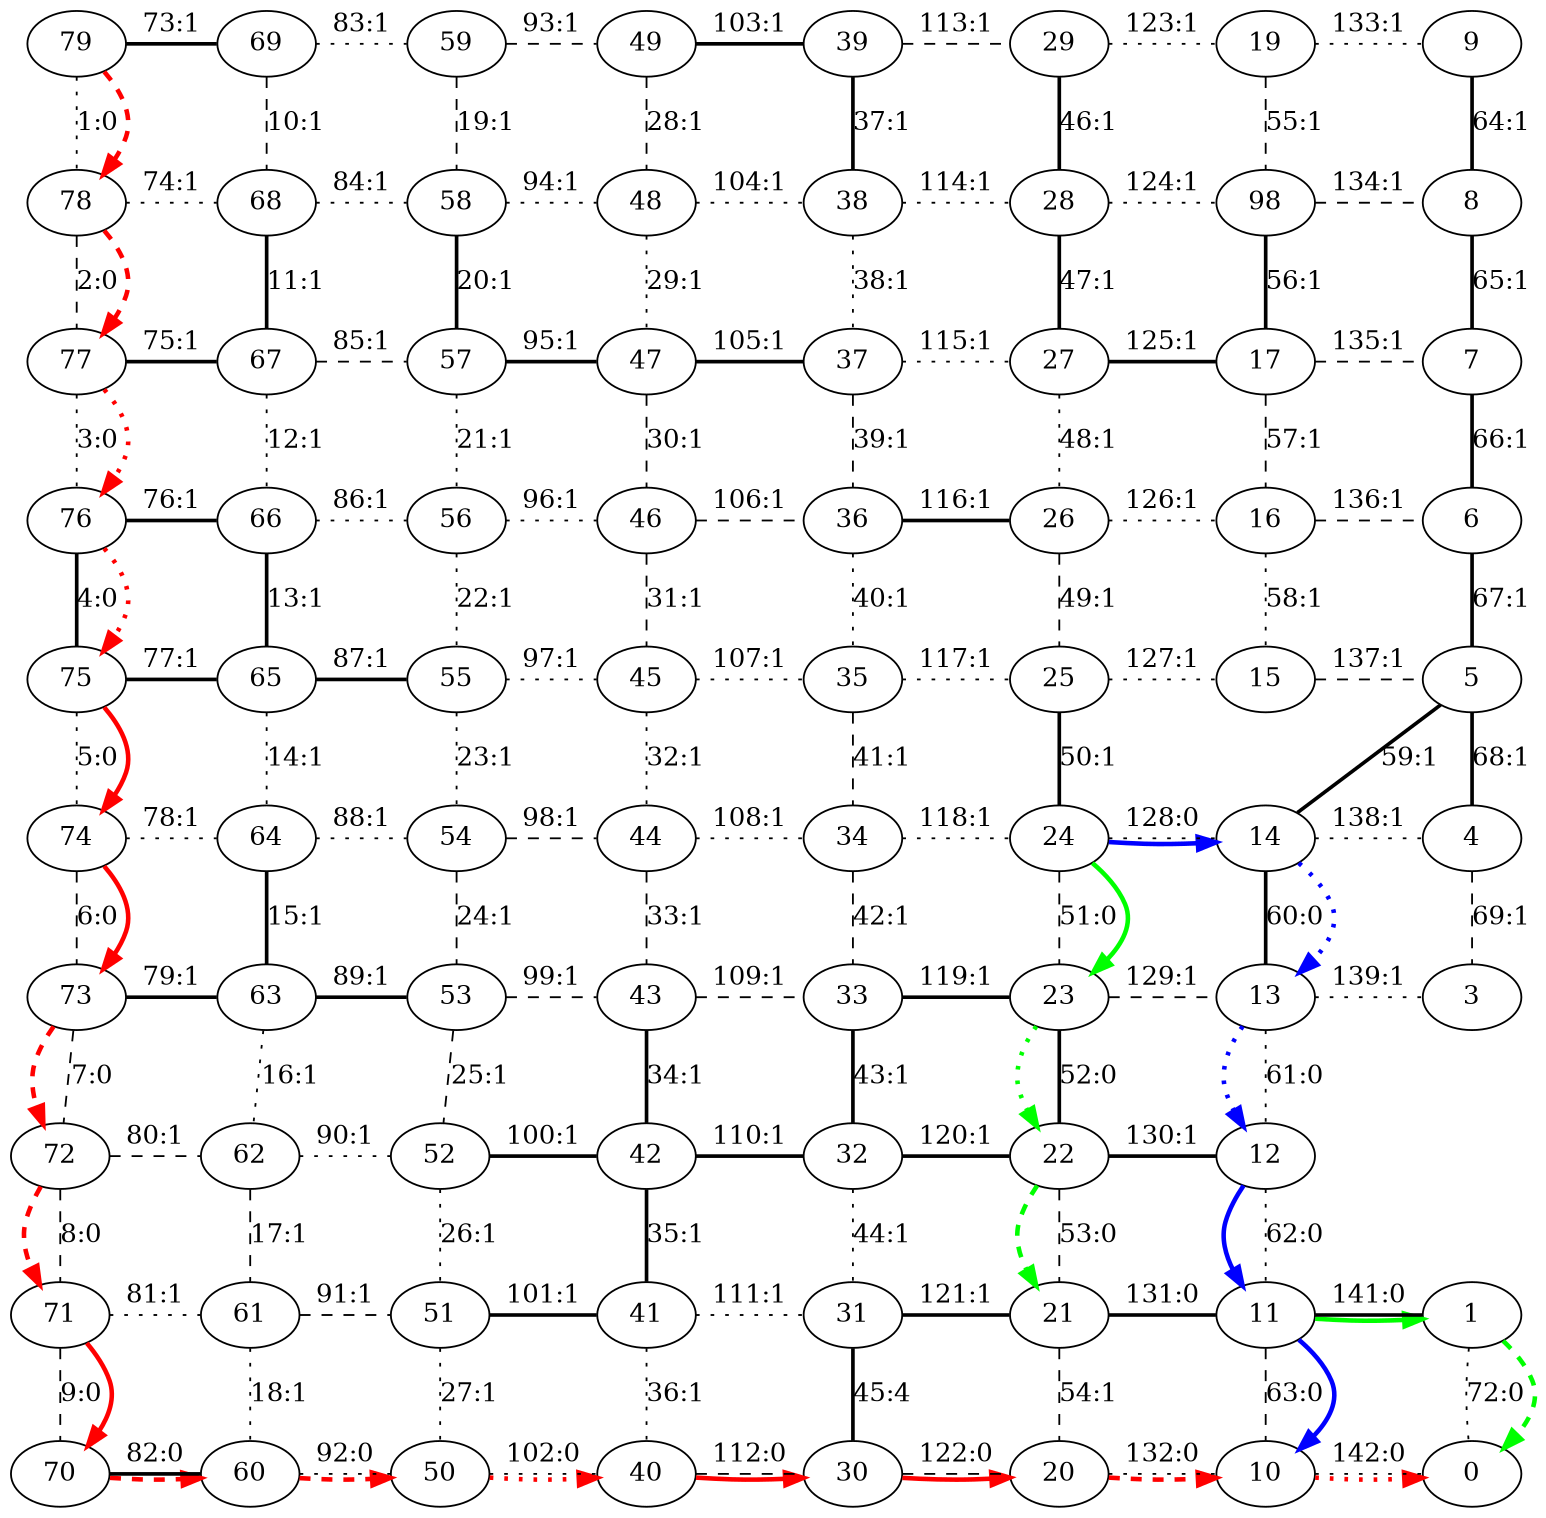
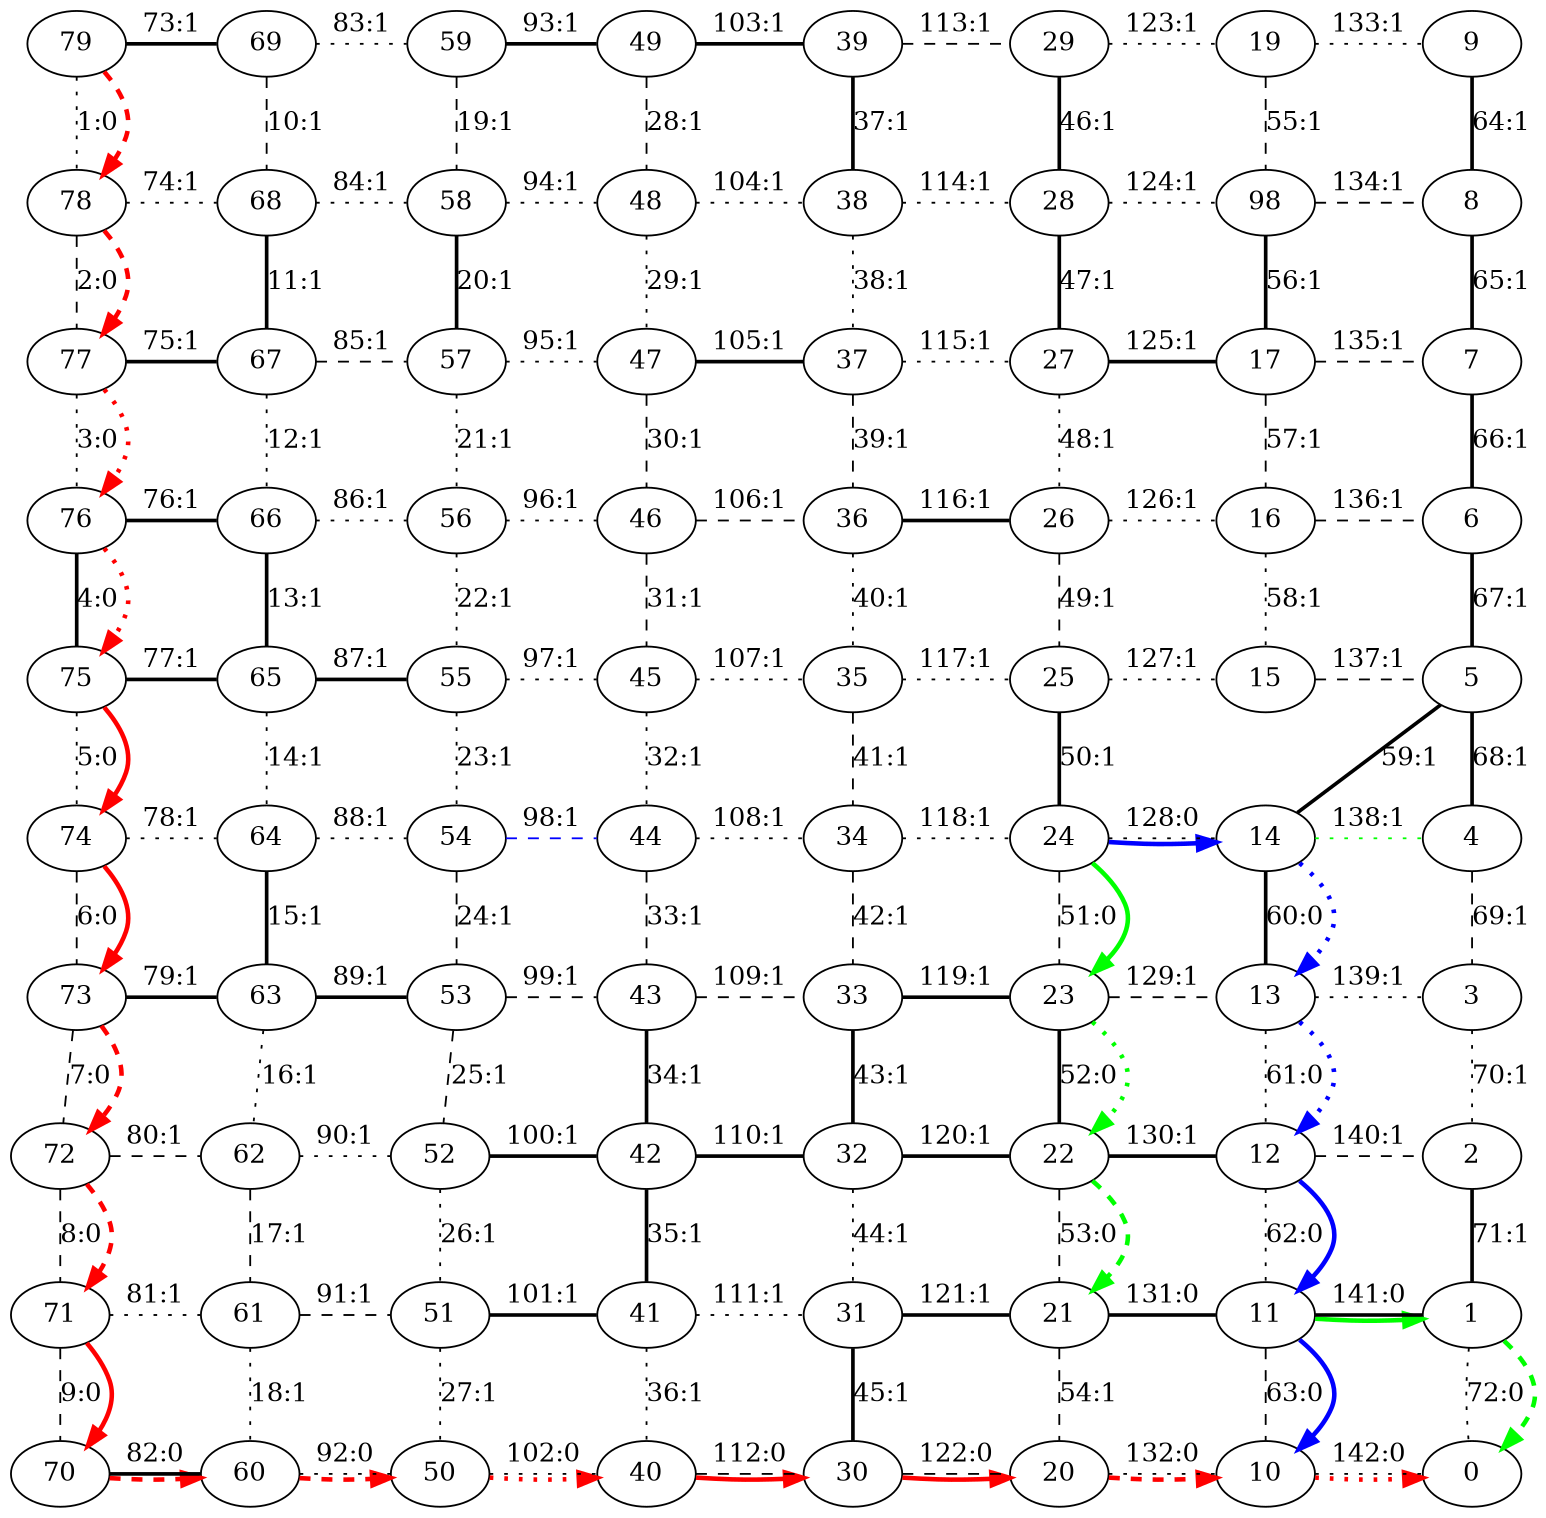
edge "59" -- "49": style dashed -> bold
edge "57" -- "47": style bold -> dotted
edge "54" -- "44": color black -> blue
edge "14" -- "4": color black -> green
node "2": added
edge "31" -- "30": label "45:4" -> "45:1"
